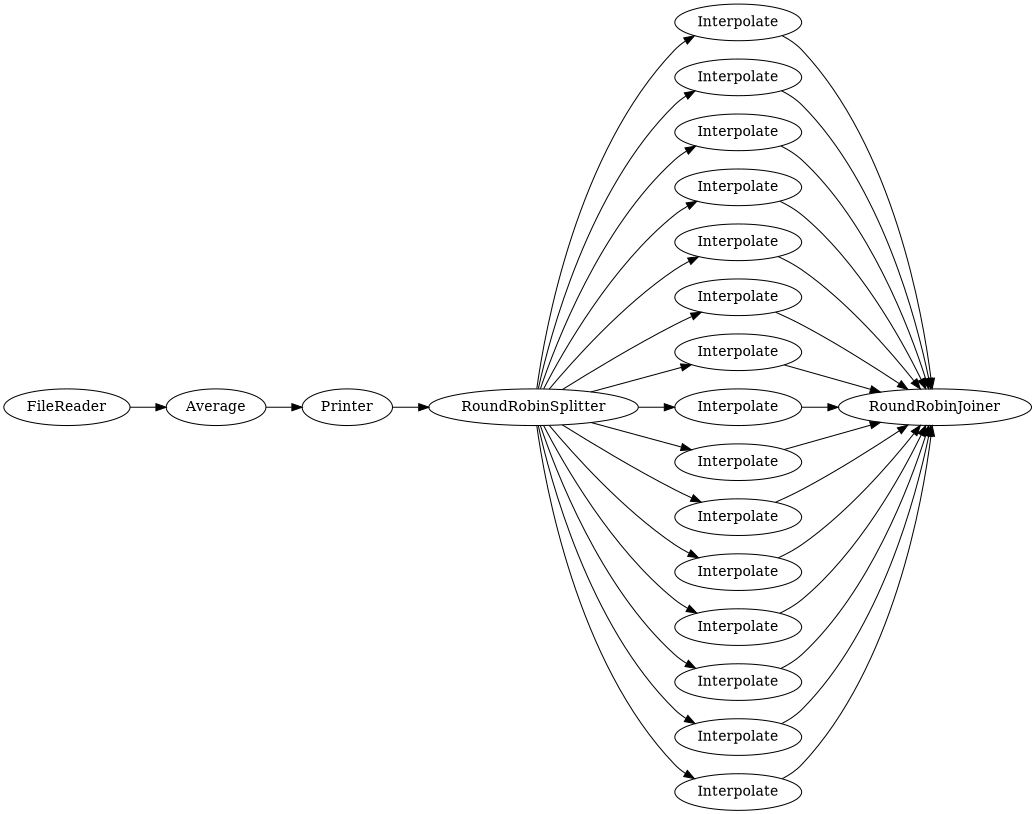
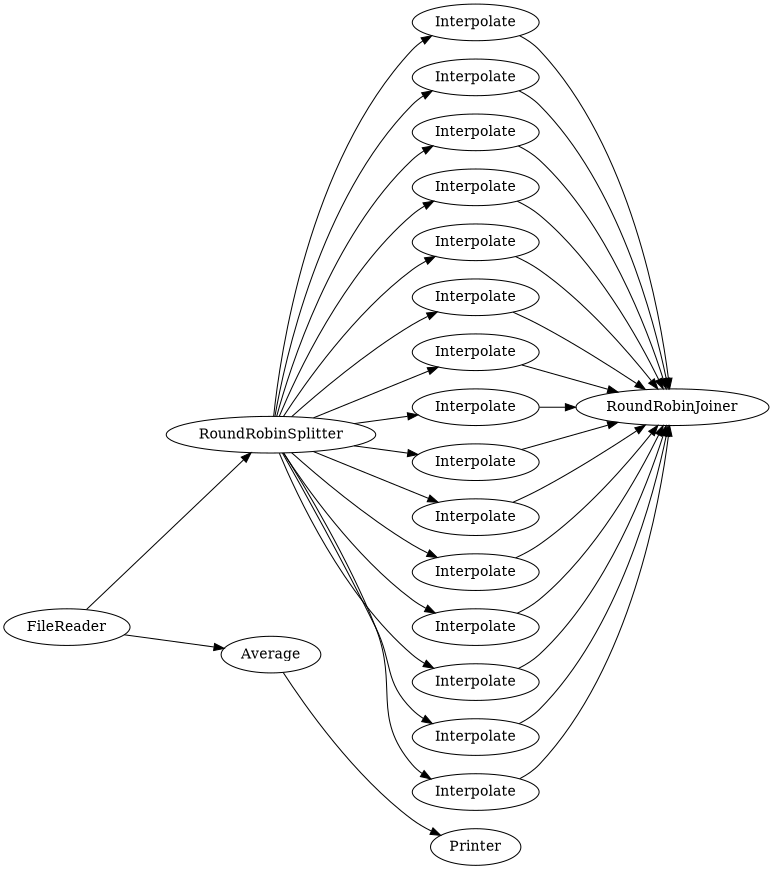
edge "Printer" -> "RoundRobinSplitter": now "FileReader" -> "RoundRobinSplitter"
